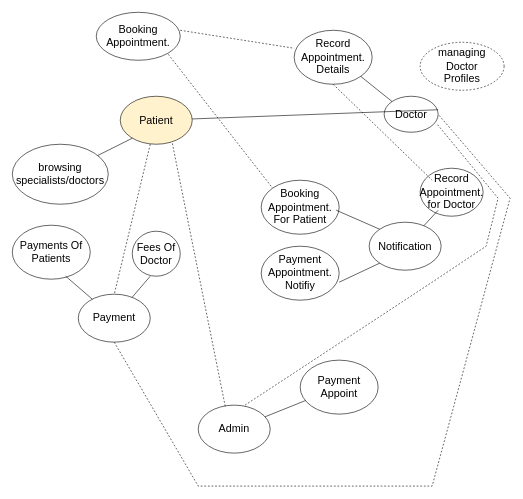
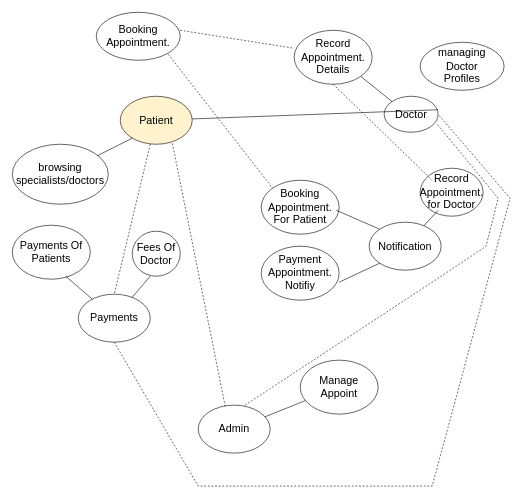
node "managing Doctor Profiles": style dashed -> solid
node "Payment": label "Payment" -> "Payments"
node "Payment Appoint": label "Payment Appoint" -> "Manage Appoint"
